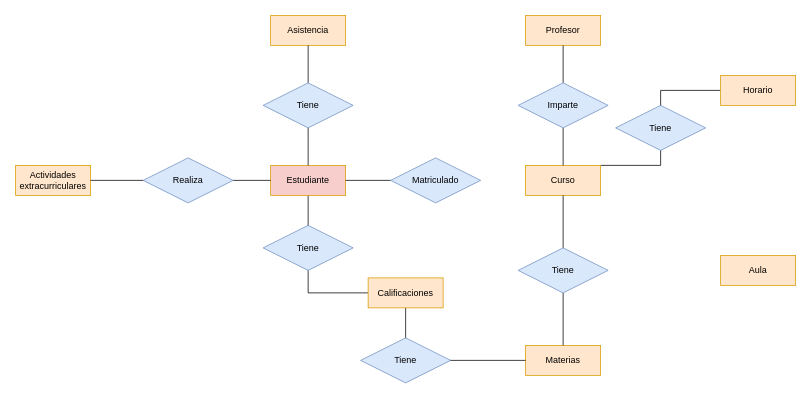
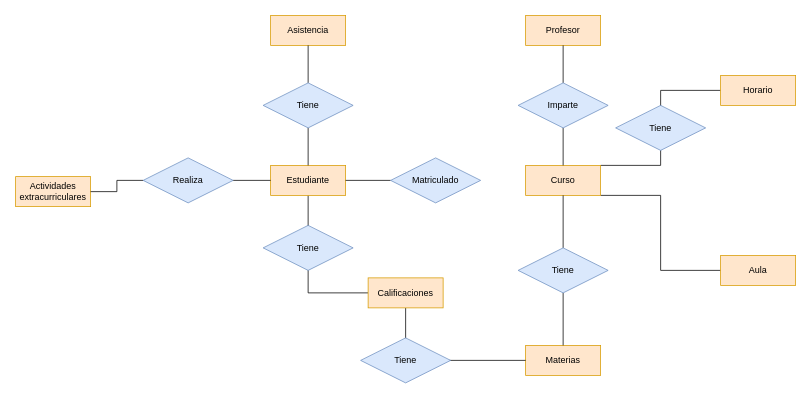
node "Actividades extracurriculares": moved (53, 180) -> (53, 192)
node "Estudiante": fillcolor #f8cecc -> #ffe6cc
edge "Curso" -- "Aula": added
